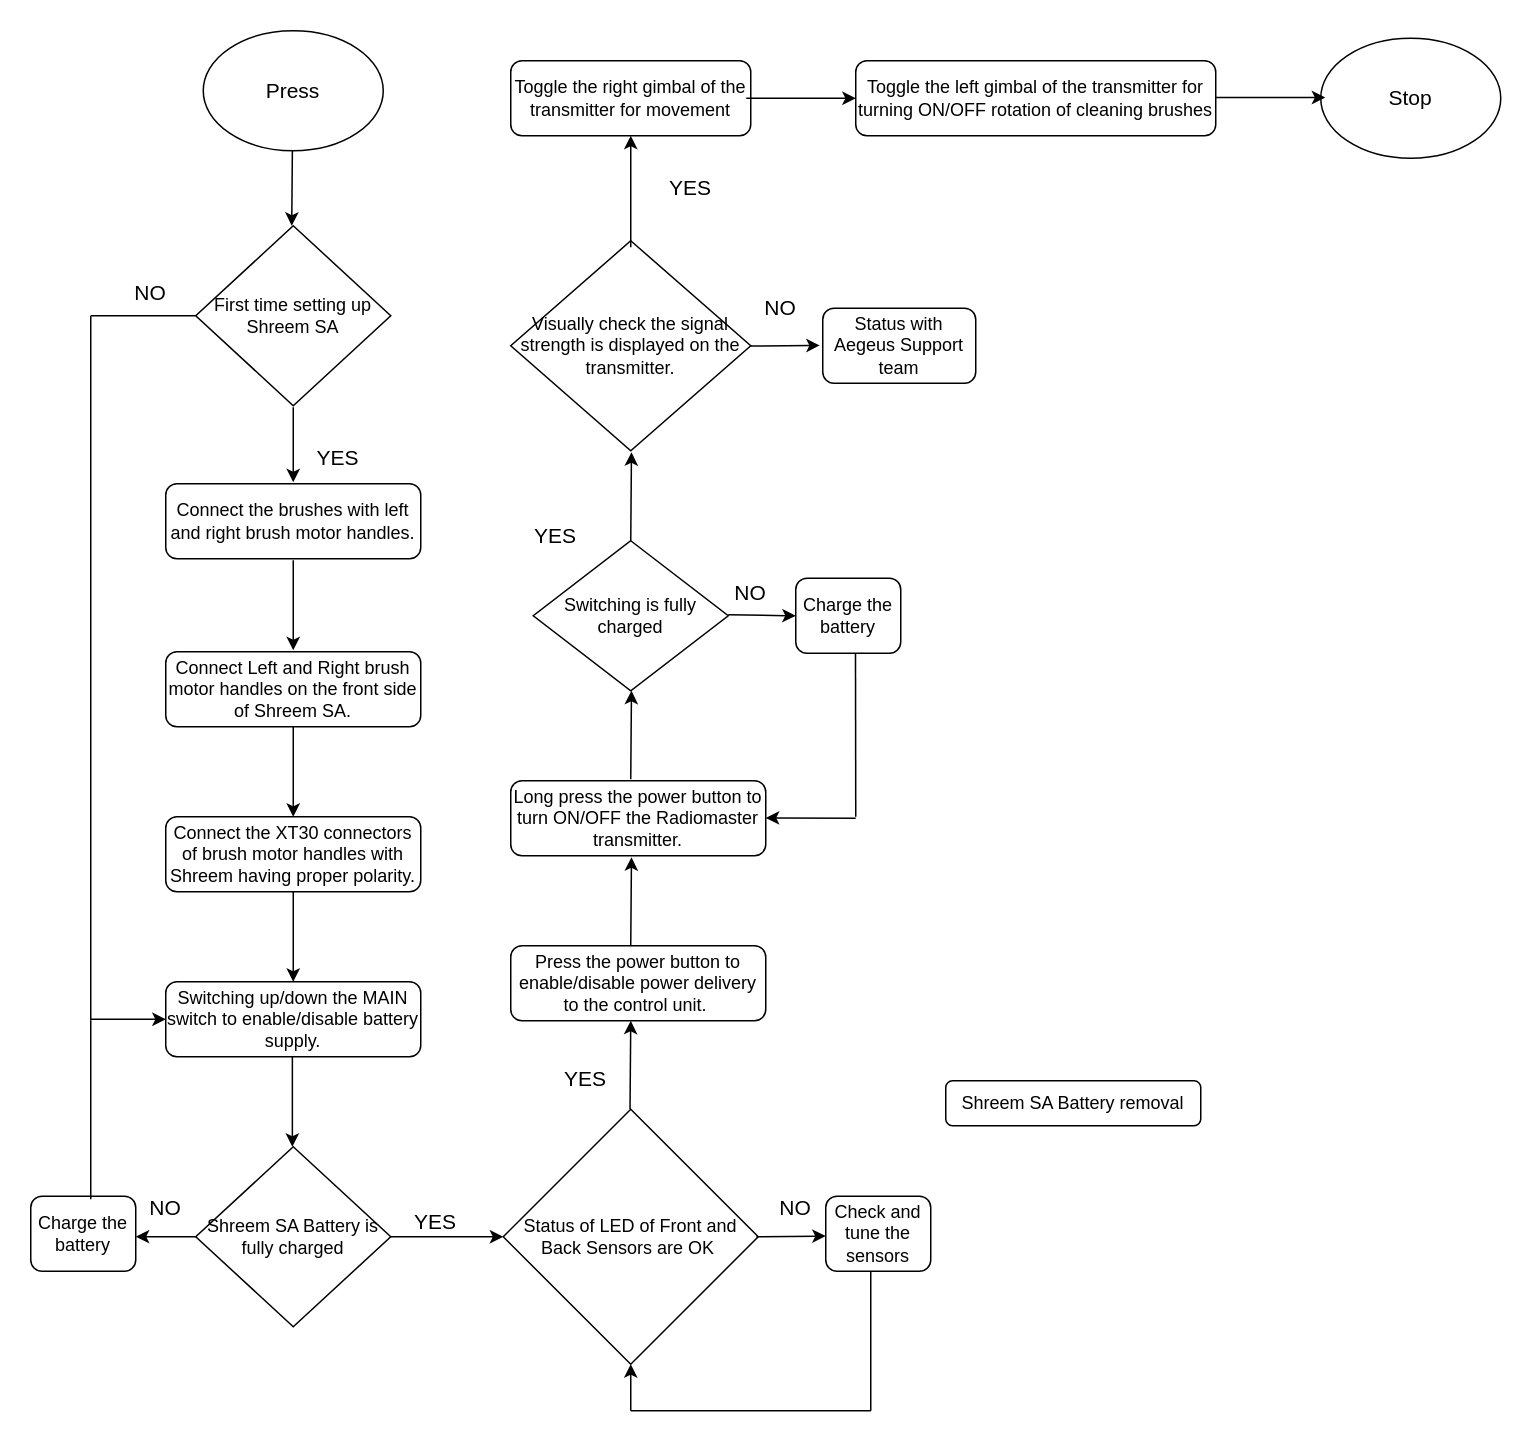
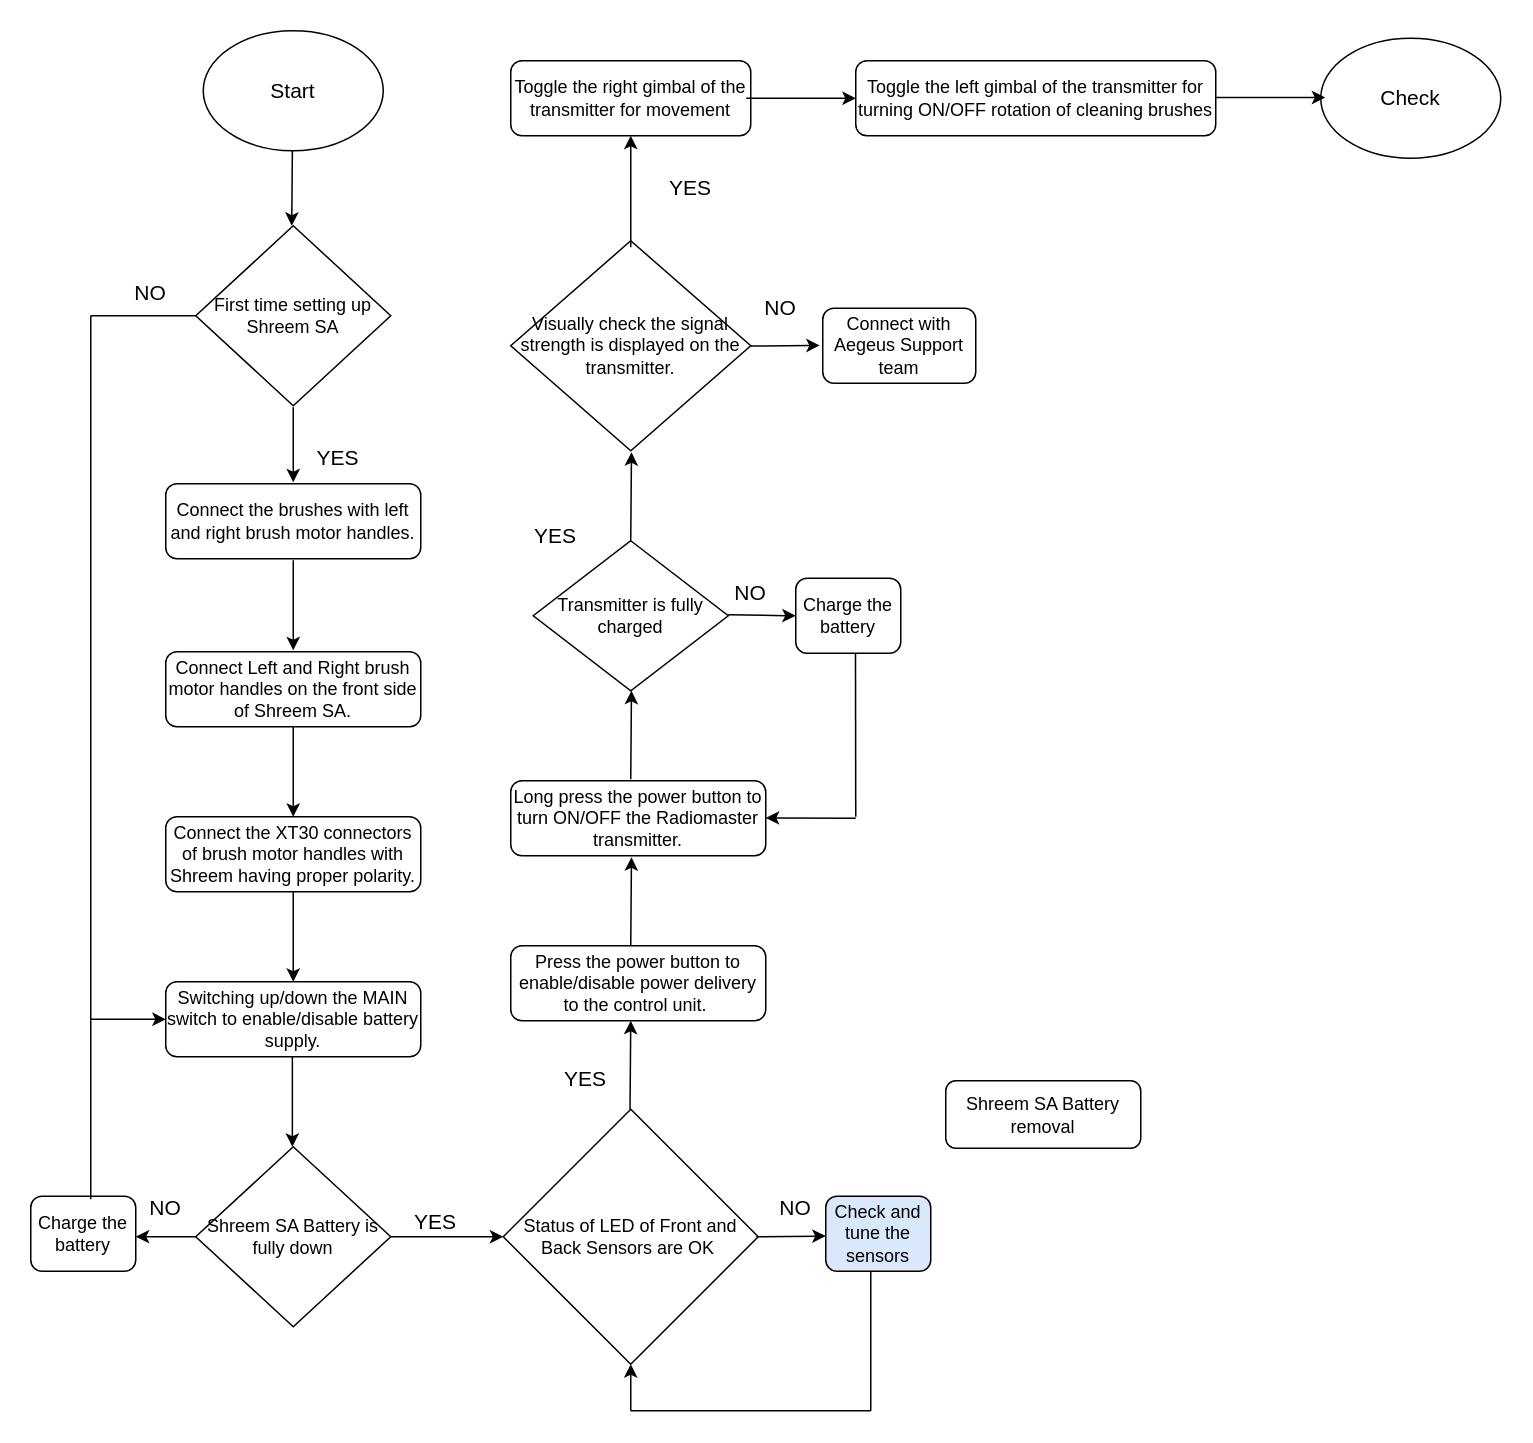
node "Press": label "Press" -> "Start"
node "Stop": label "Stop" -> "Check"
node "Status with Aegeus Support team": label "Status with Aegeus Support team" -> "Connect with Aegeus Support team"
node "Switching is fully charged": label "Switching is fully charged" -> "Transmitter is fully charged"
node "Shreem SA Battery removal": size 255x45 -> 195x68
node "Check and tune the sensors": fillcolor #ffffff -> #dae8fc
node "Shreem SA Battery is fully charged": label "Shreem SA Battery is fully charged" -> "Shreem SA Battery is fully down"
